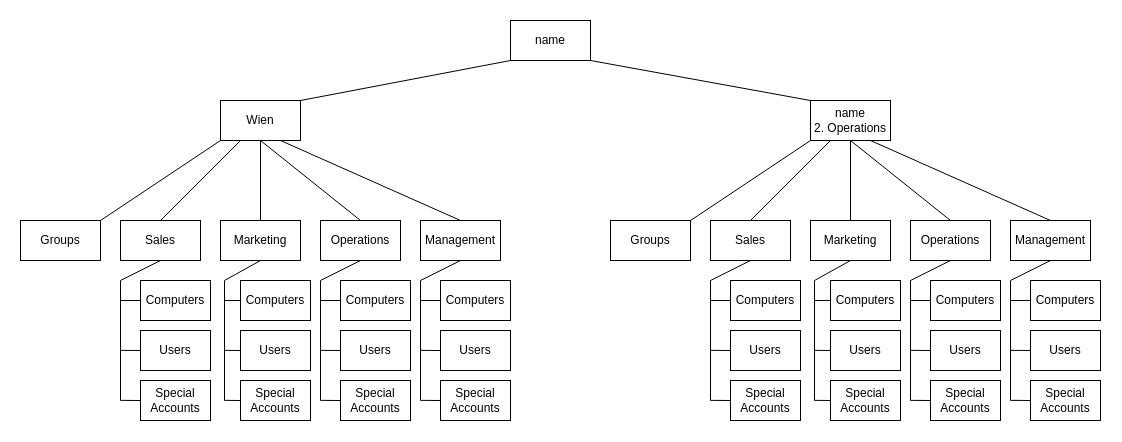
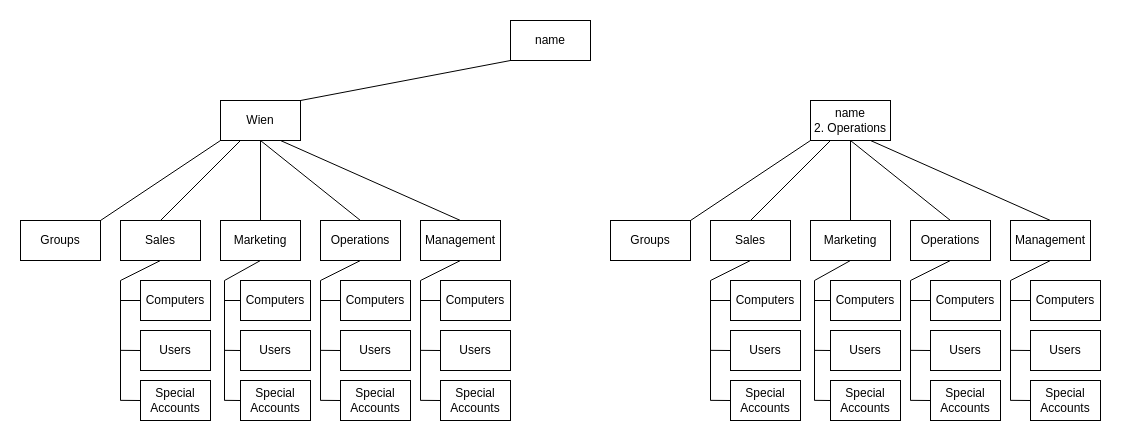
edge "name" -- "name 2. Operations": removed
